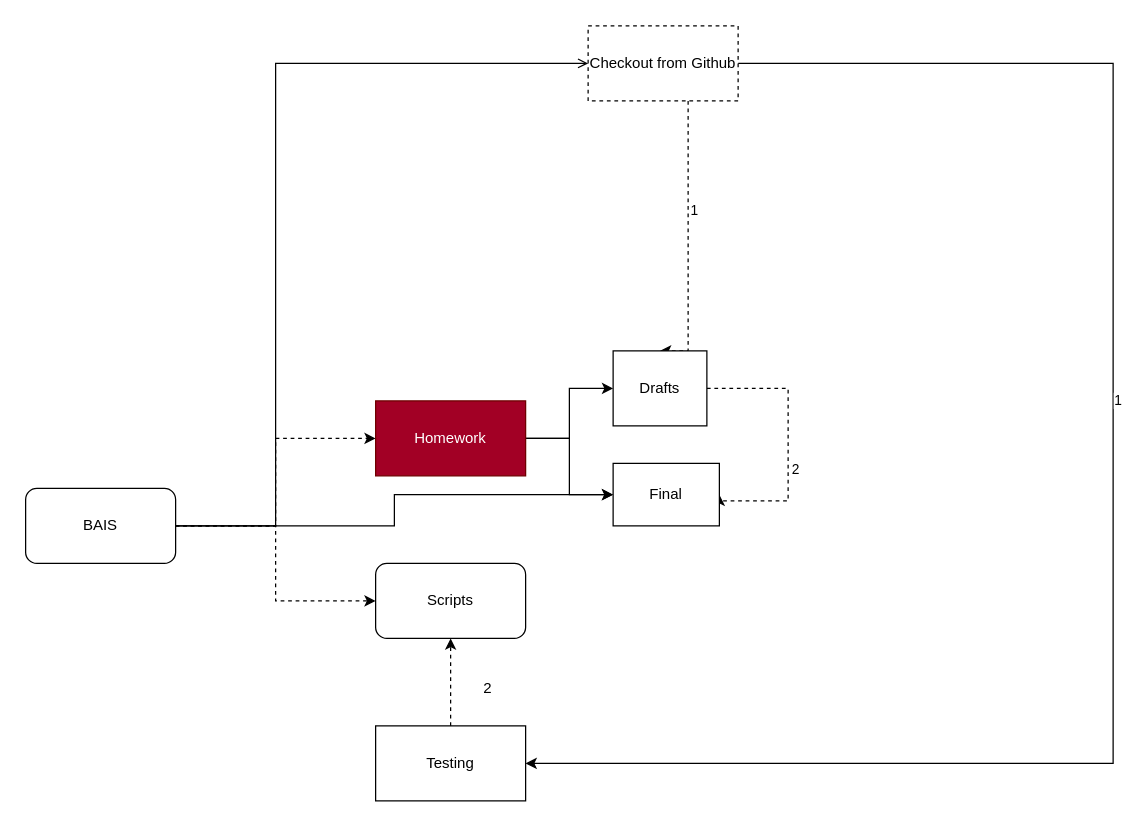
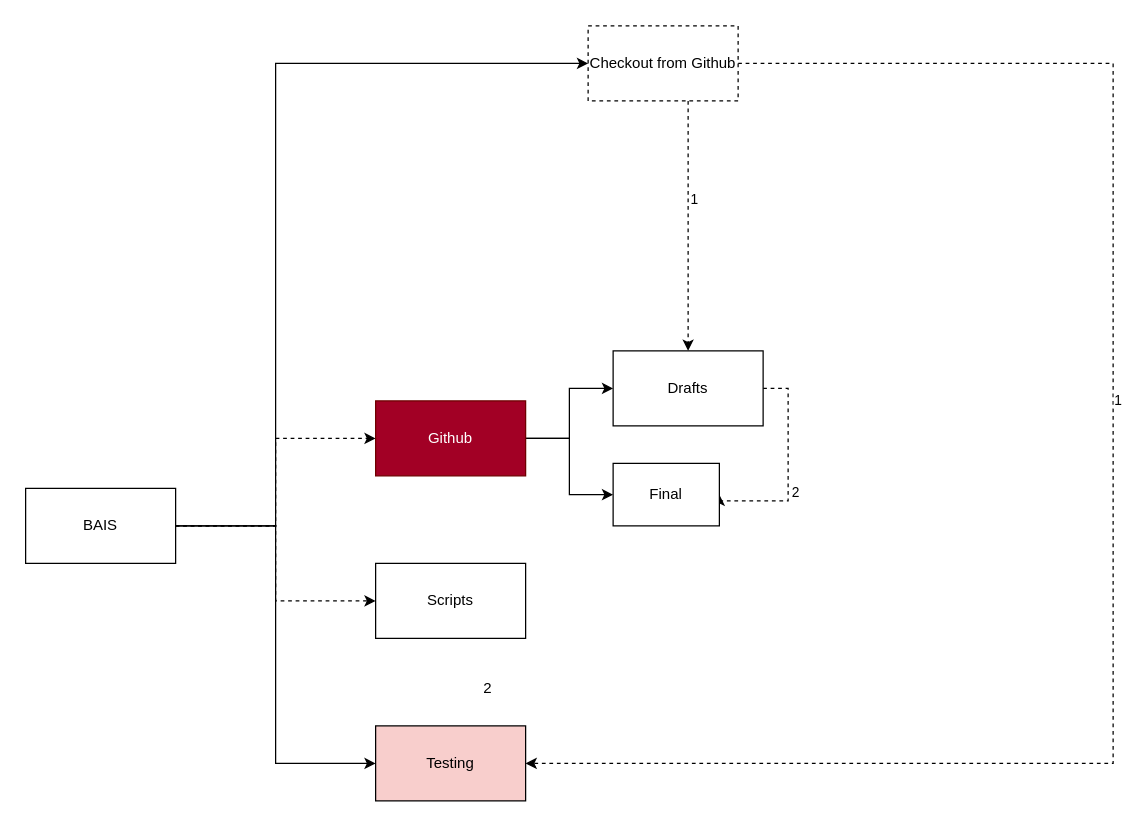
edge "BAIS" -> "Checkout from Github": arrowhead open -> classic
node "Drafts": size 94x75 -> 150x75
node "Homework": label "Homework" -> "Github"
edge "BAIS" -> "Final": now "BAIS" -> "Testing"
edge "Checkout from Github" -> "Testing": style solid -> dashed
node "BAIS": shape rounded rectangle -> rectangle
node "Scripts": shape rounded rectangle -> rectangle
edge "Testing" -> "Scripts": removed
node "Testing": fillcolor #ffffff -> #f8cecc
